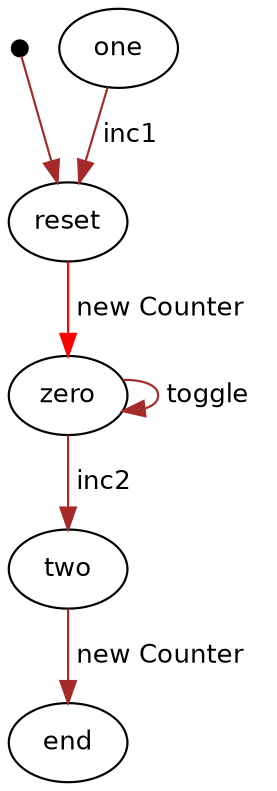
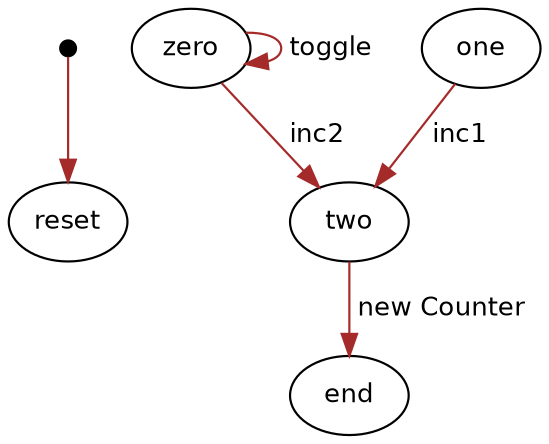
edge "one" -> "reset": now "one" -> "two"
edge "reset" -> "zero": removed, label "new Counter"
